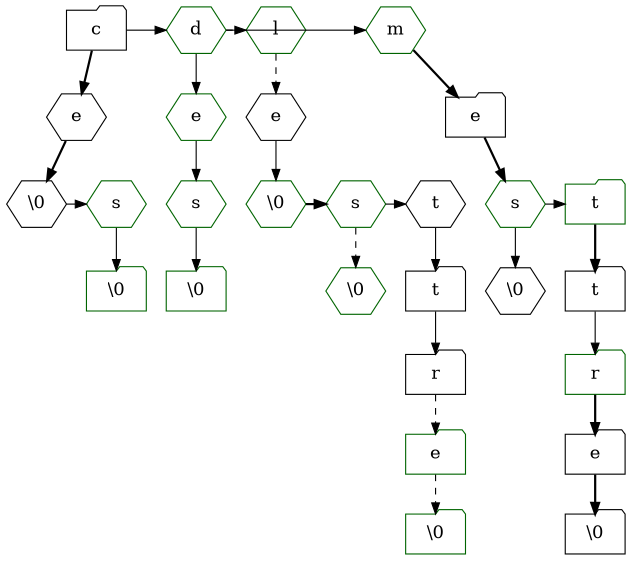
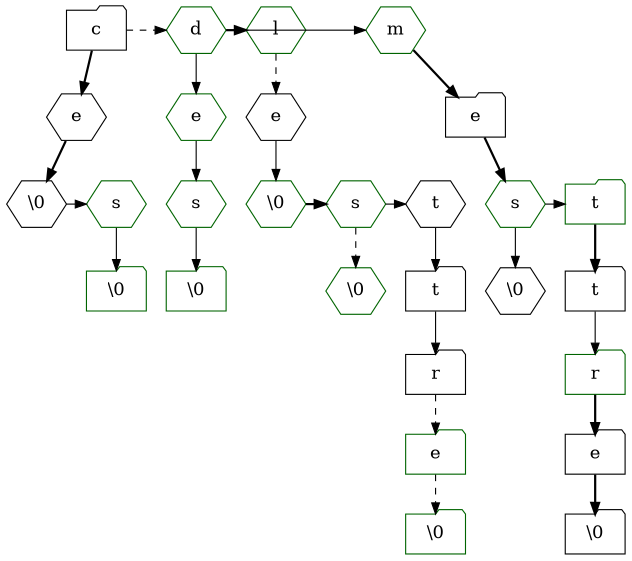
edge "c" -> "d": style solid -> dashed
edge "d" -> "l": style dashed -> bold
